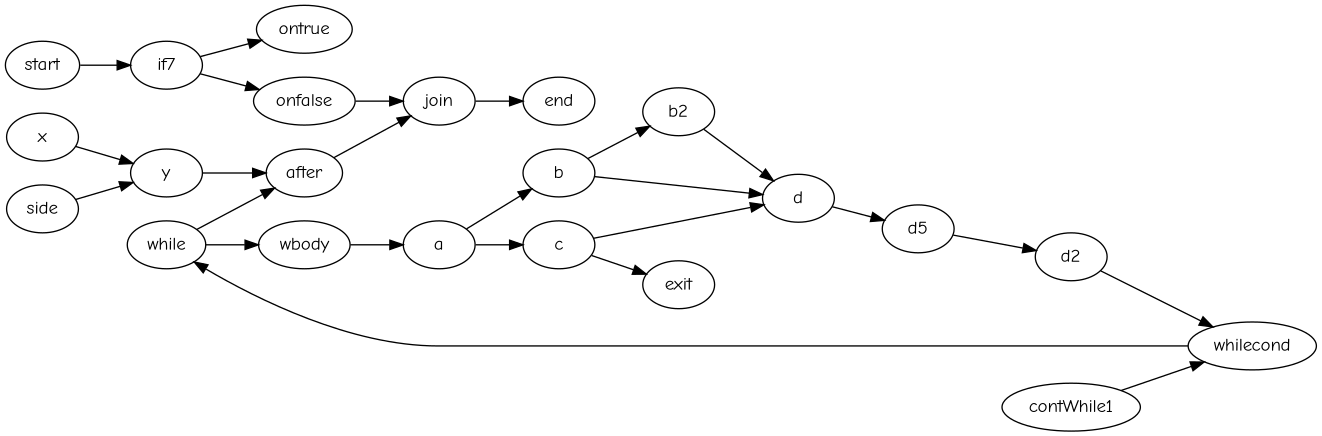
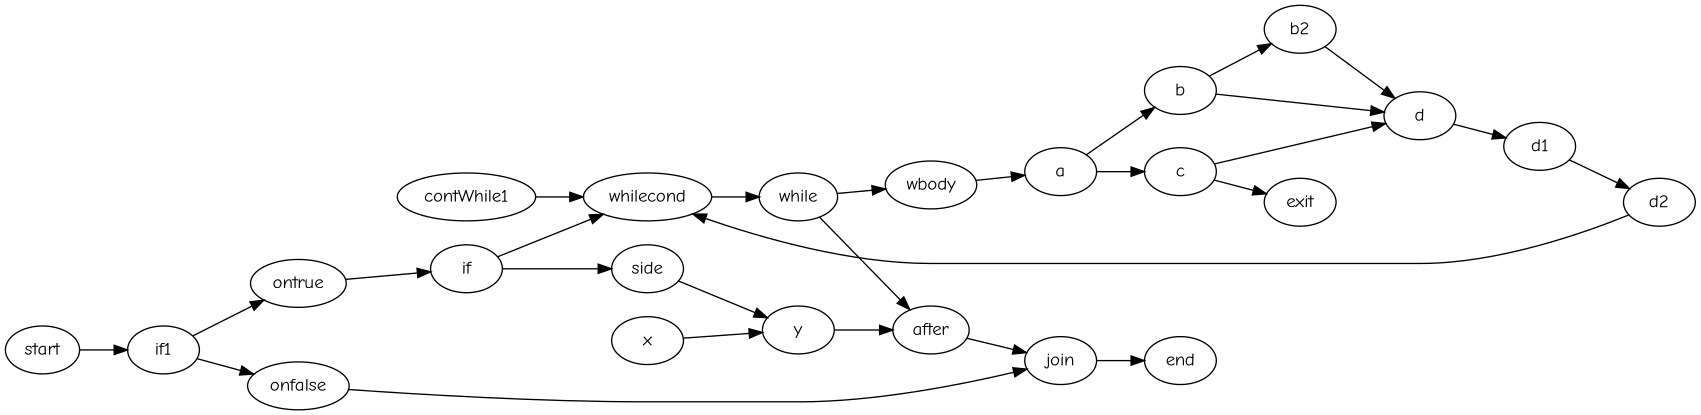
node "if7": label "if7" -> "if1"
node "d5": label "d5" -> "d1"
node "if": added
